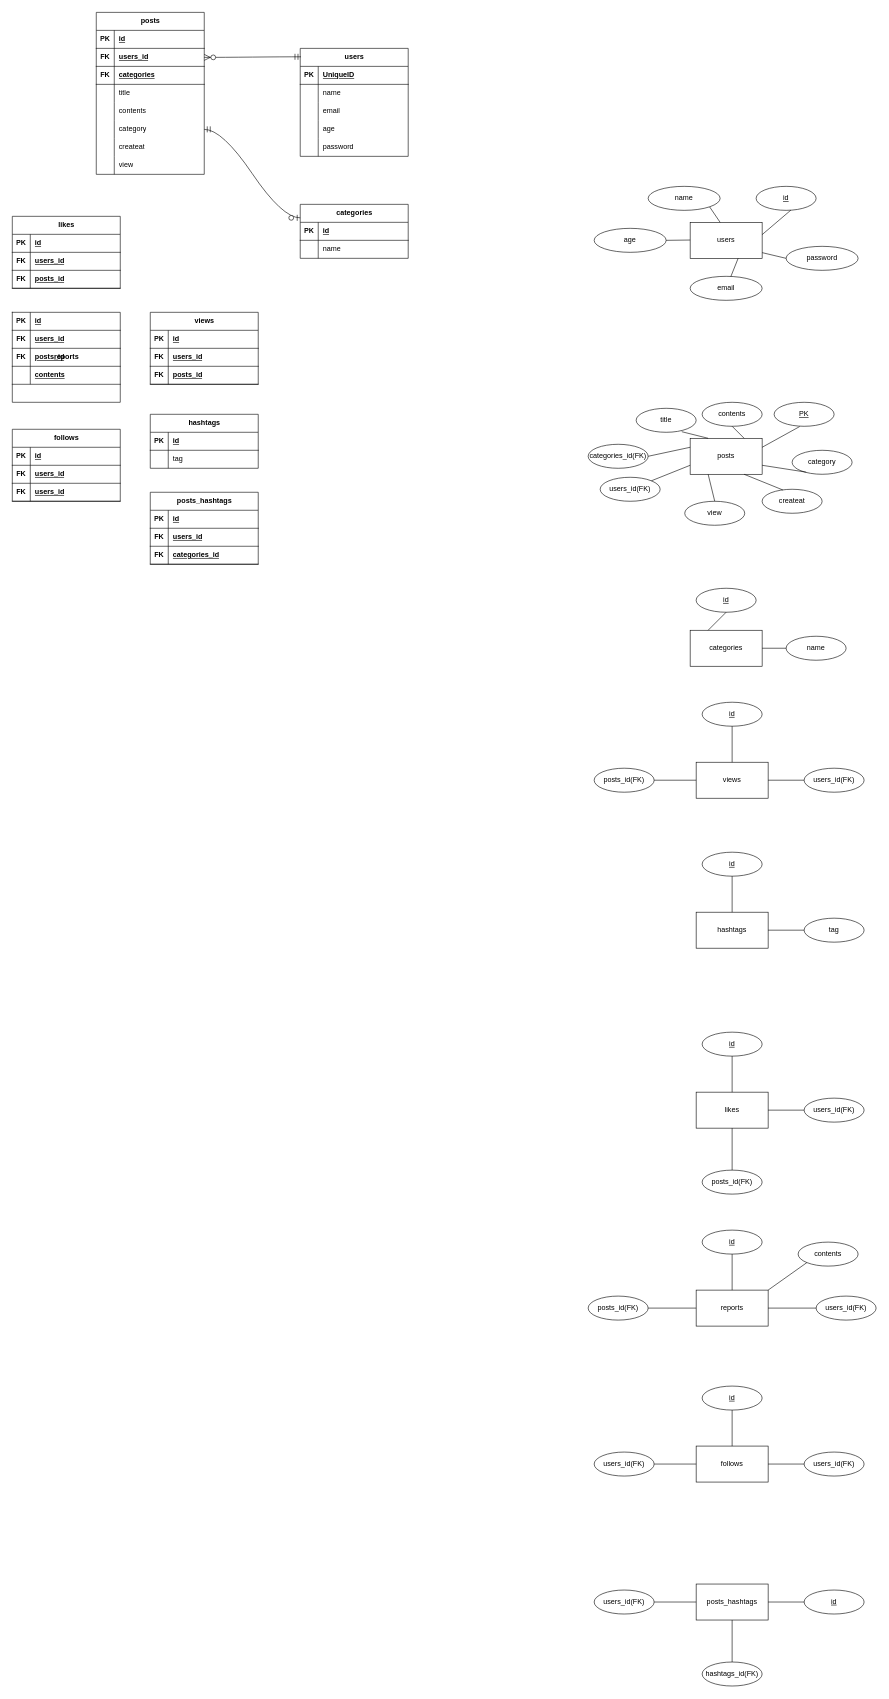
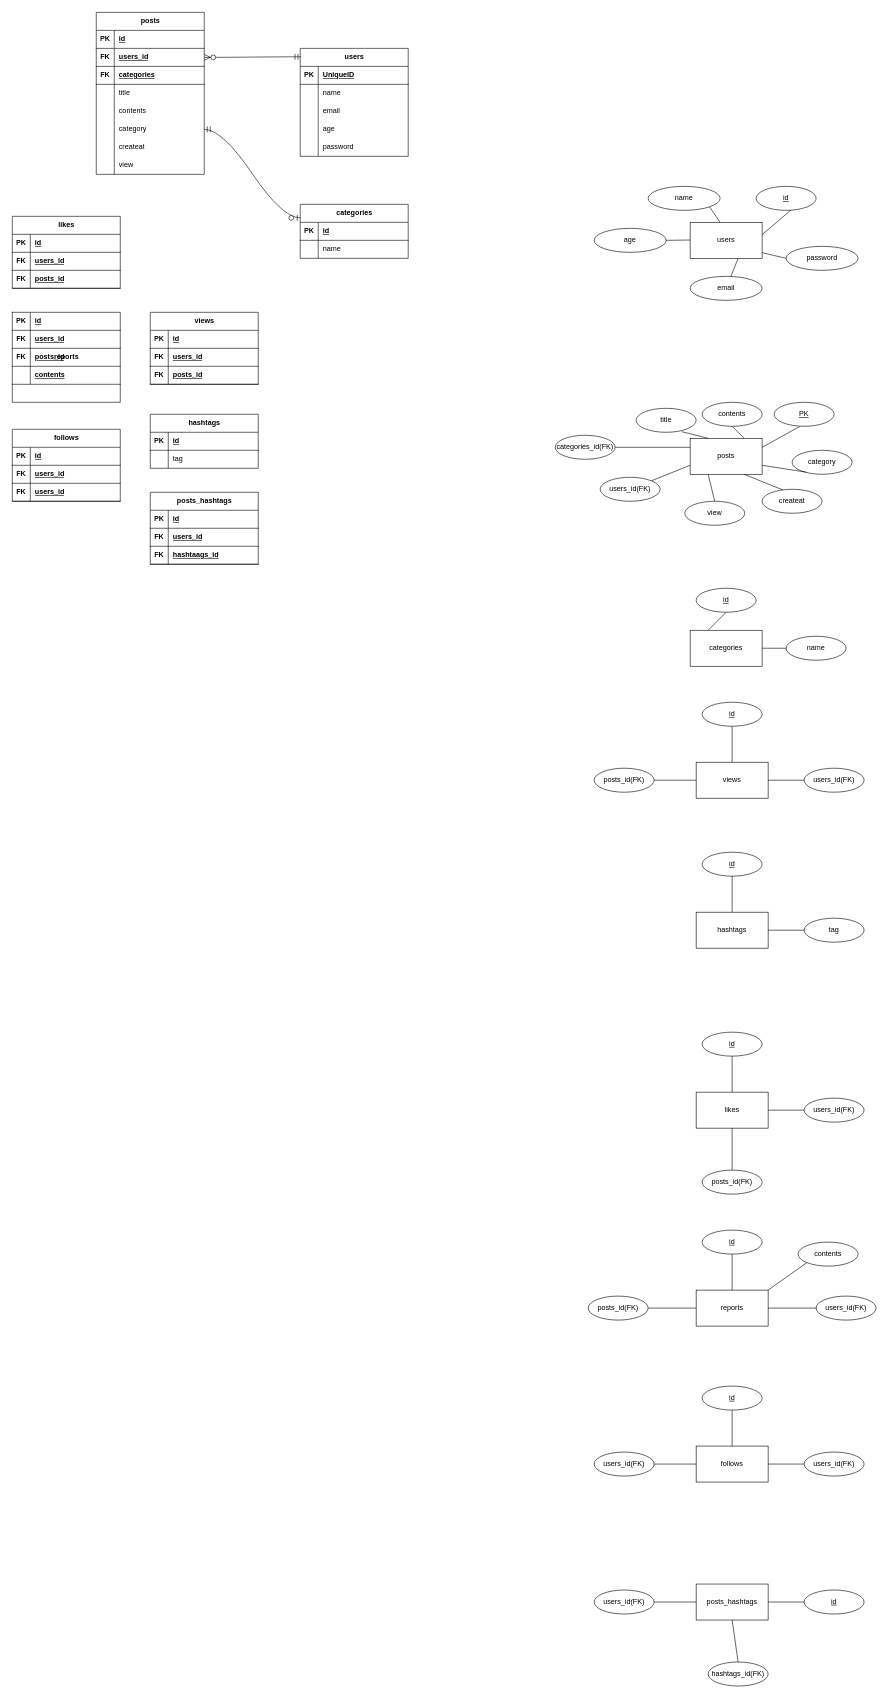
node "categories_id(FK)": moved (618, 456) -> (585, 447)
node "categories_id": label "categories_id" -> "hashtaags_id"
node "hashtags_id(FK)": moved (732, 1674) -> (738, 1674)
